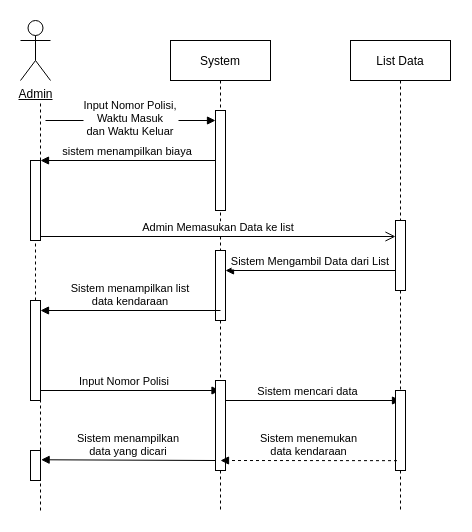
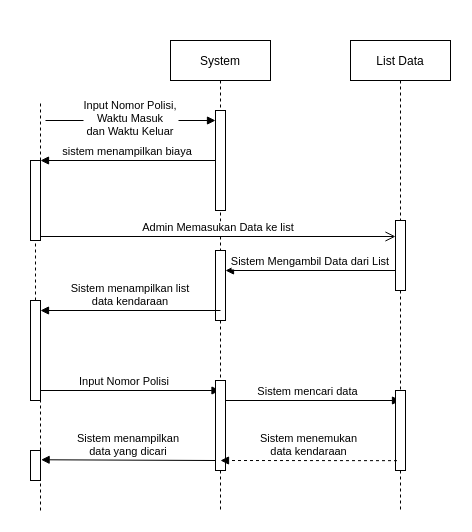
node "Admin": removed
